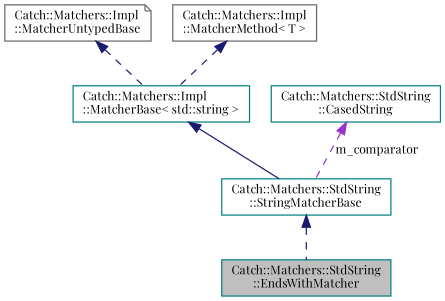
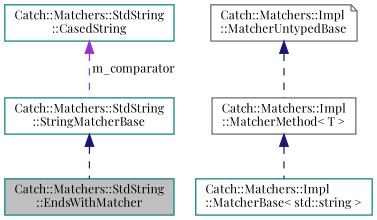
edge "Catch::Matchers::Impl ::MatcherBase< std::string >" -> "Catch::Matchers::Impl ::MatcherUntypedBase": now "Catch::Matchers::Impl ::MatcherMethod< T >" -> "Catch::Matchers::Impl ::MatcherUntypedBase"
edge "Catch::Matchers::StdString ::StringMatcherBase" -> "Catch::Matchers::Impl ::MatcherBase< std::string >": removed
